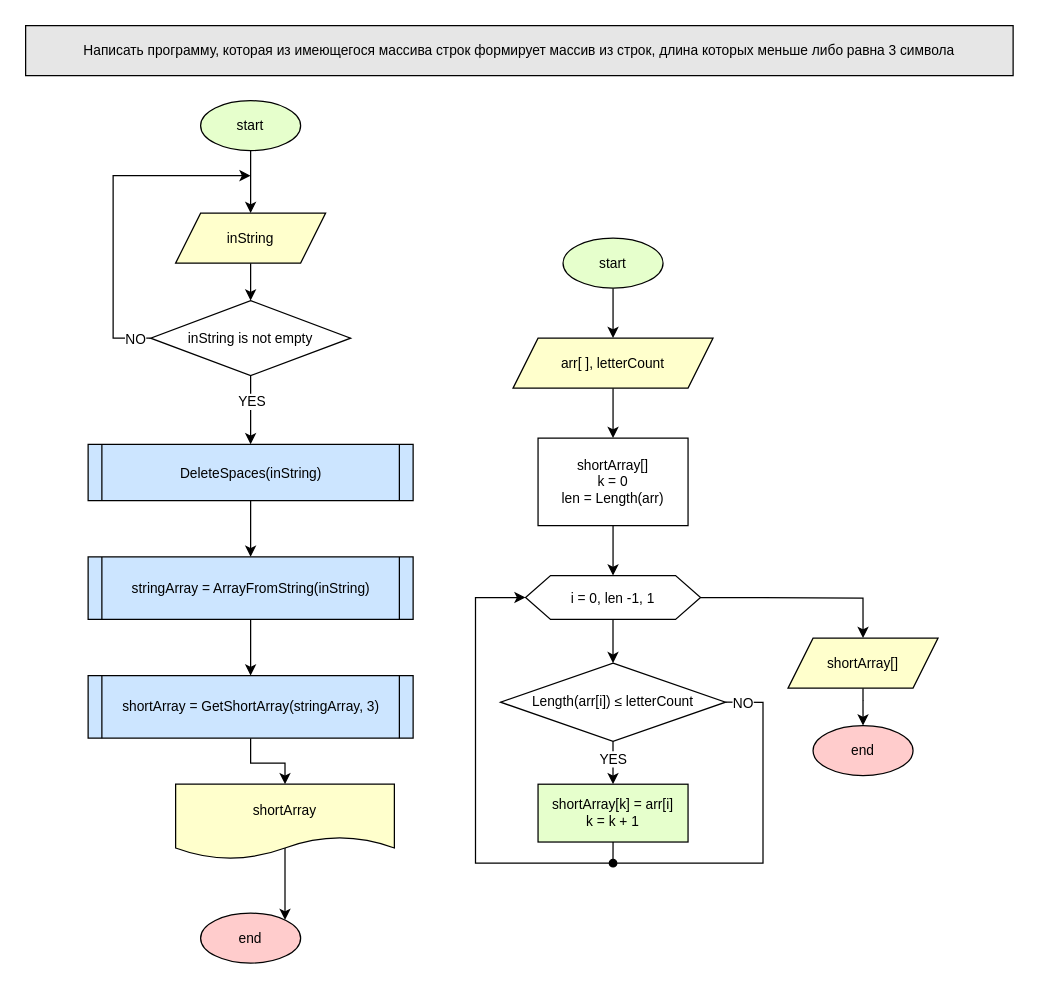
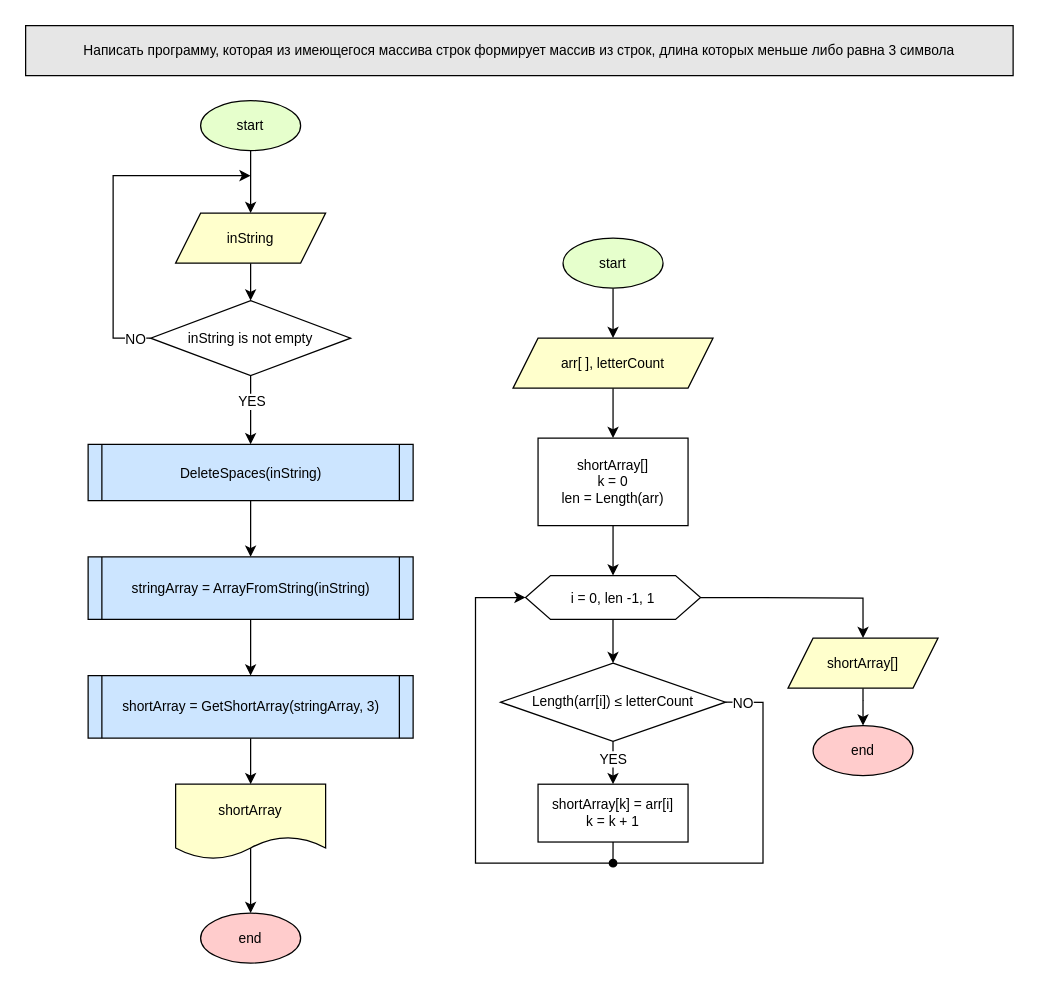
node "shortArray[k] = arr[i] k = k + 1": fillcolor #e6ffcc -> #ffffff
node "shortArray": size 219x75 -> 150x75
